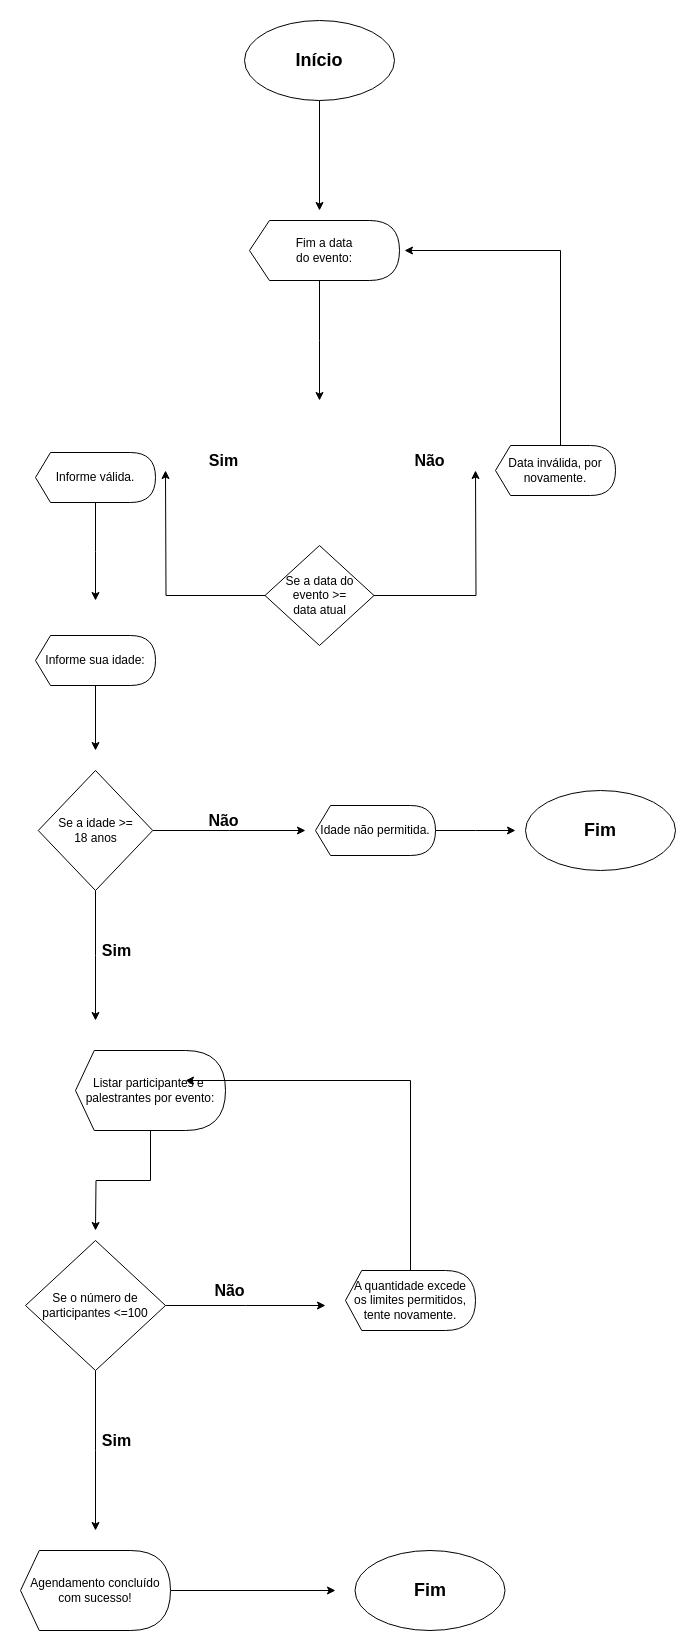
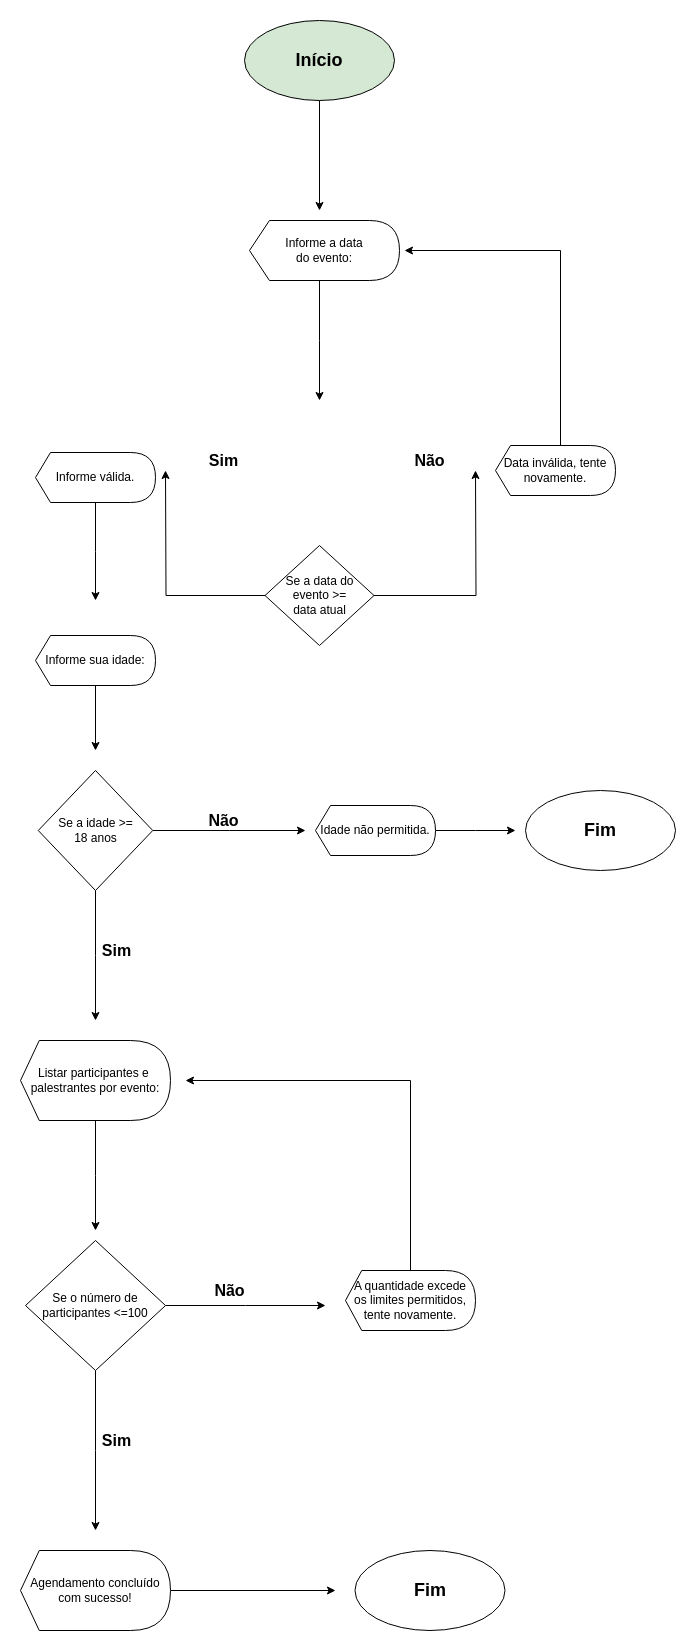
node "Início": fillcolor #ffffff -> #d5e8d4
node "Fim a data do evento:": label "Fim a data do evento:" -> "Informe a data do evento:"
node "Data inválida, por novamente.": label "Data inválida, por novamente." -> "Data inválida, tente novamente."
node "Listar participantes e palestrantes por evento:": moved (151, 1091) -> (96, 1081)
